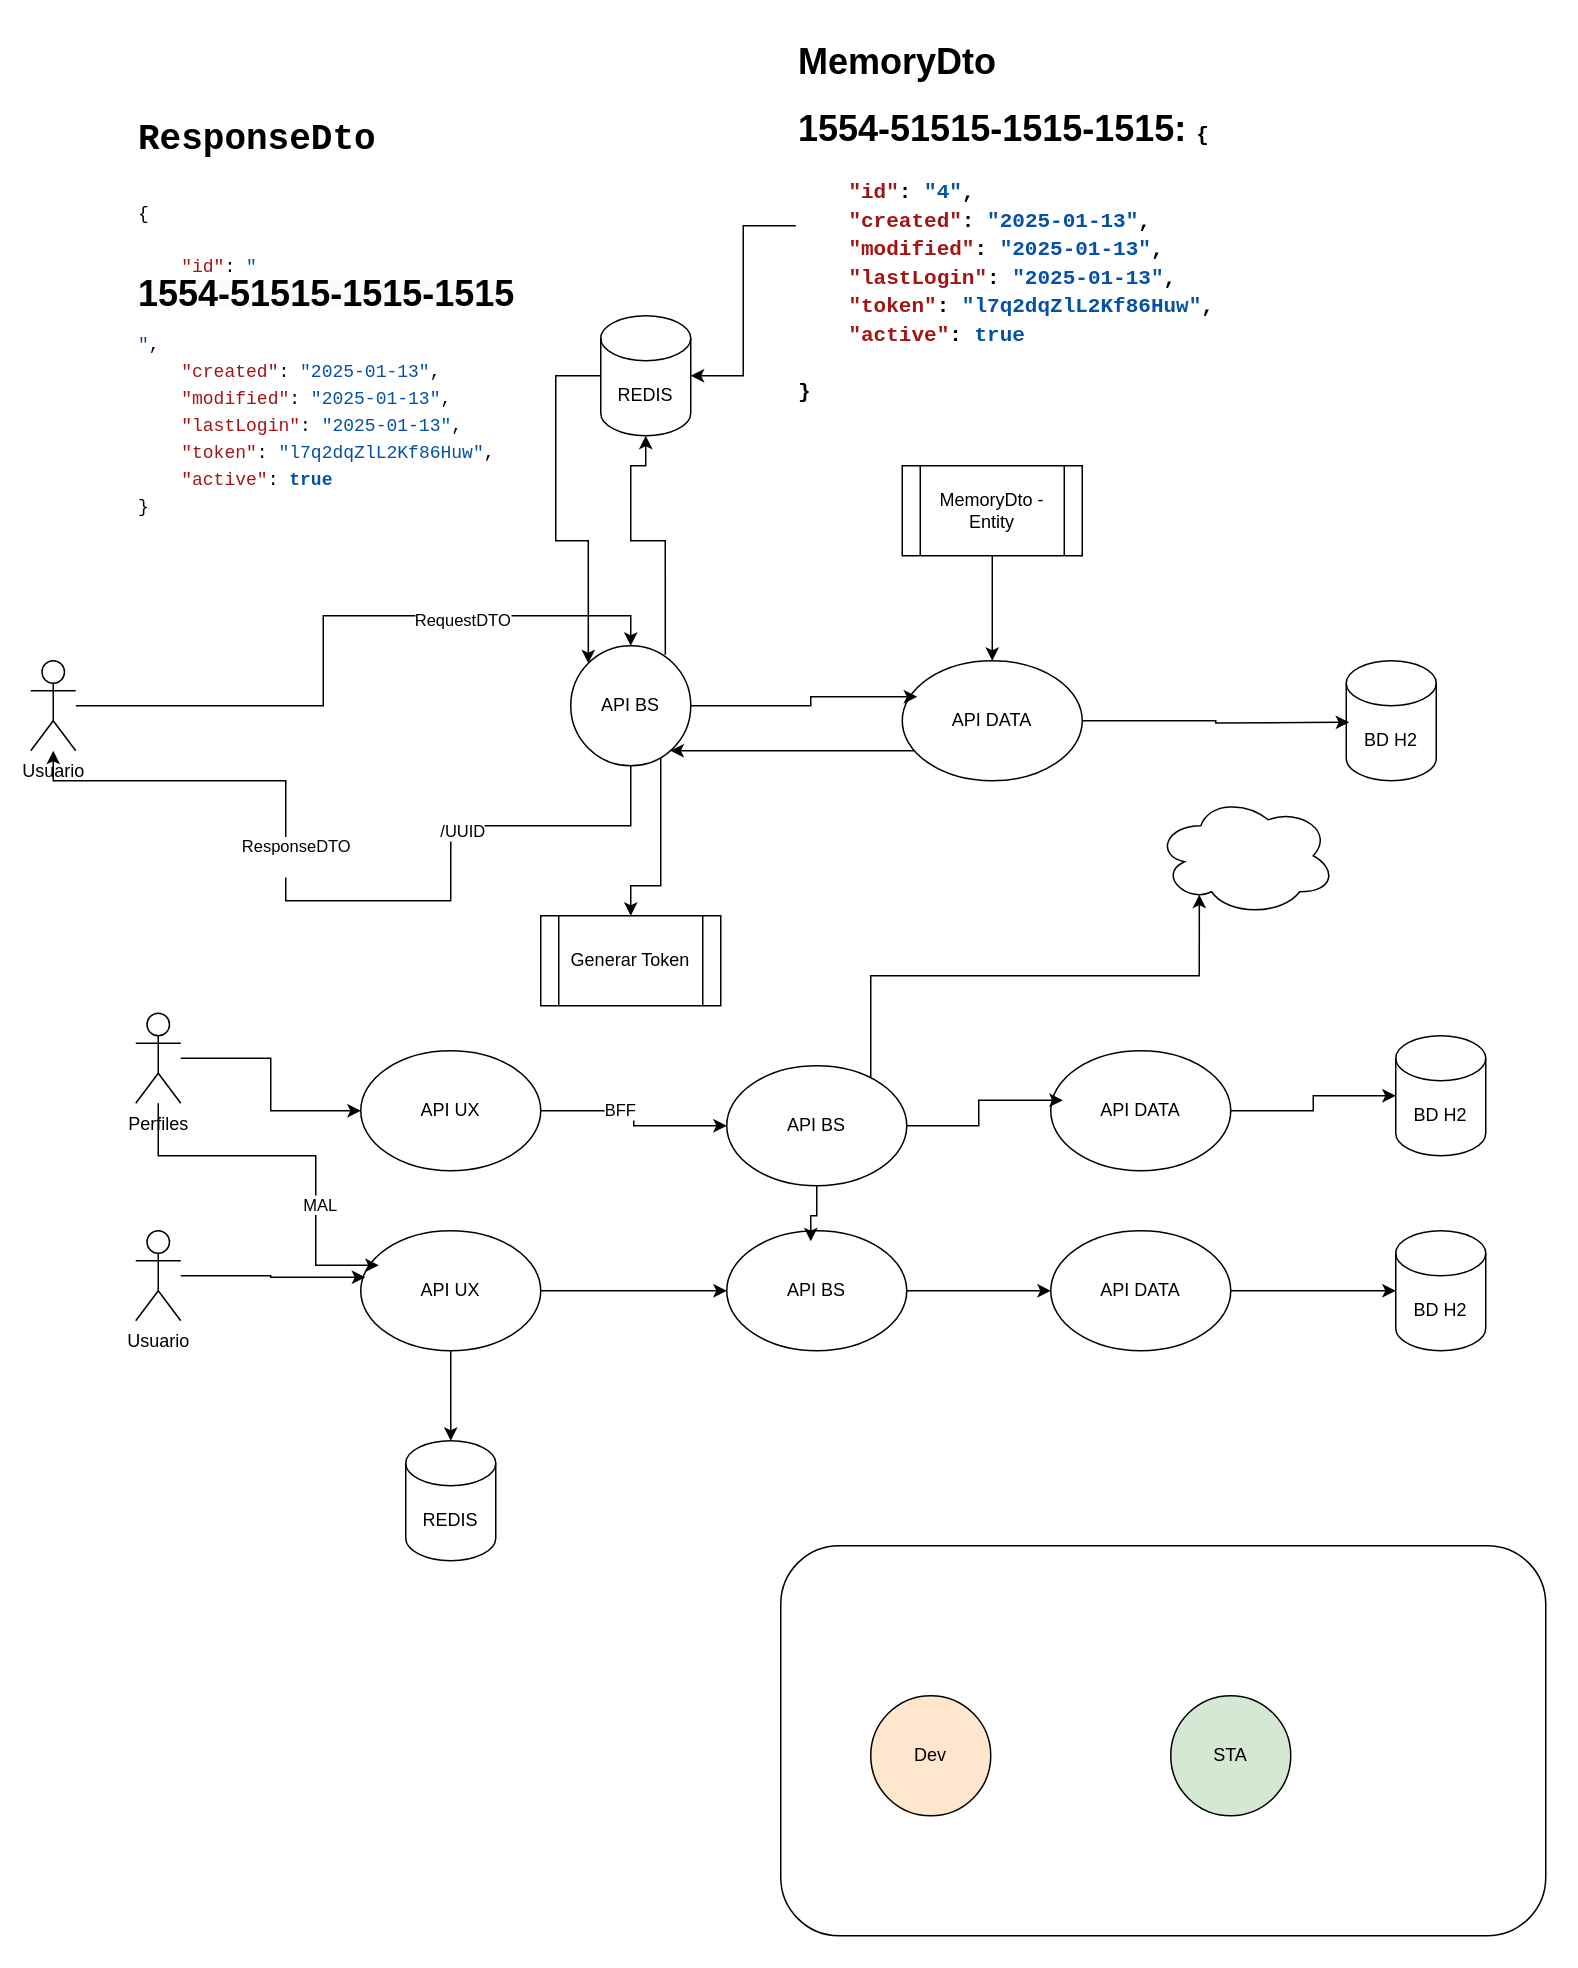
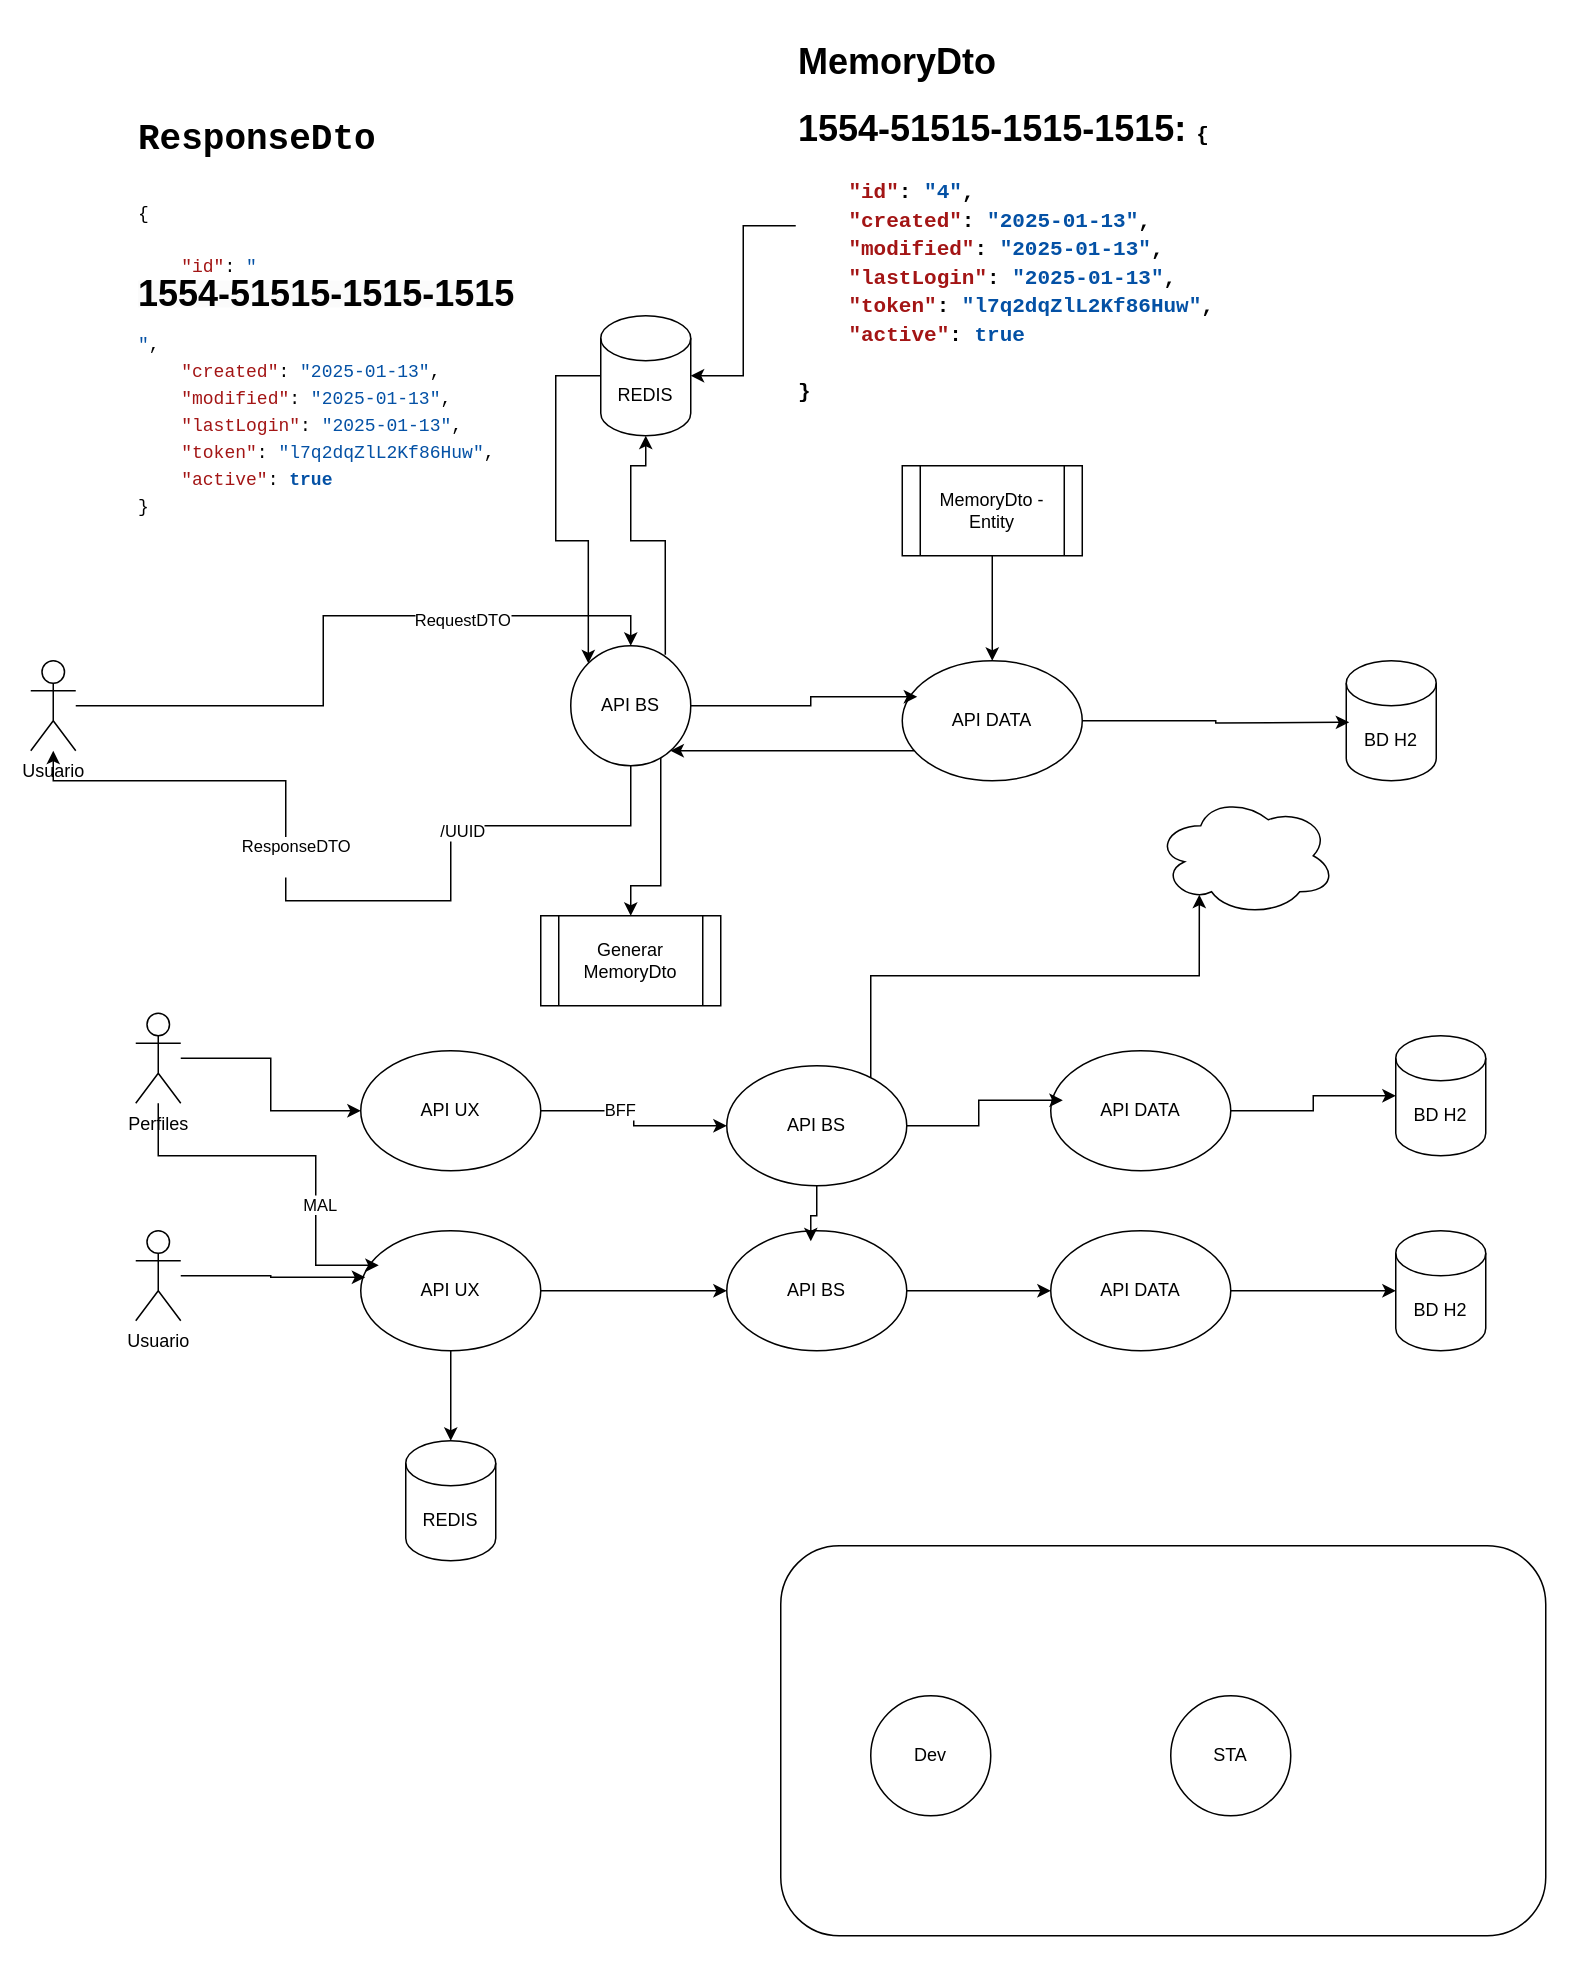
node "Generar Token": label "Generar Token" -> "Generar MemoryDto"
node "Dev": fillcolor #ffe6cc -> #ffffff
node "STA": fillcolor #d5e8d4 -> #ffffff
